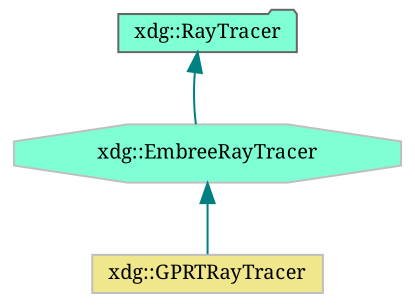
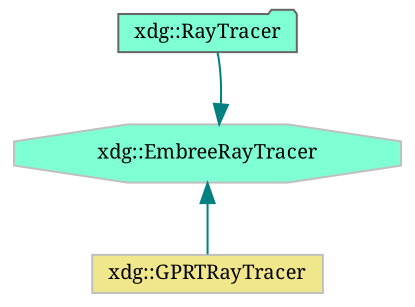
edge "xdg::EmbreeRayTracer" -> "xdg::RayTracer": reversed
